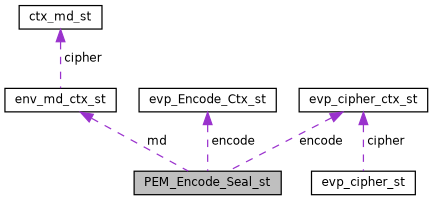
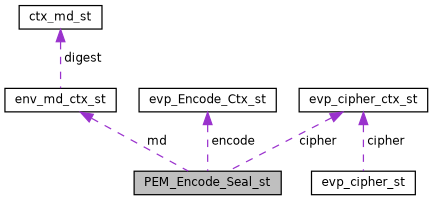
edge "env_md_ctx_st" -> "ctx_md_st": label " cipher" -> " digest"
edge "PEM_Encode_Seal_st" -> "evp_cipher_ctx_st": label " encode" -> " cipher"
